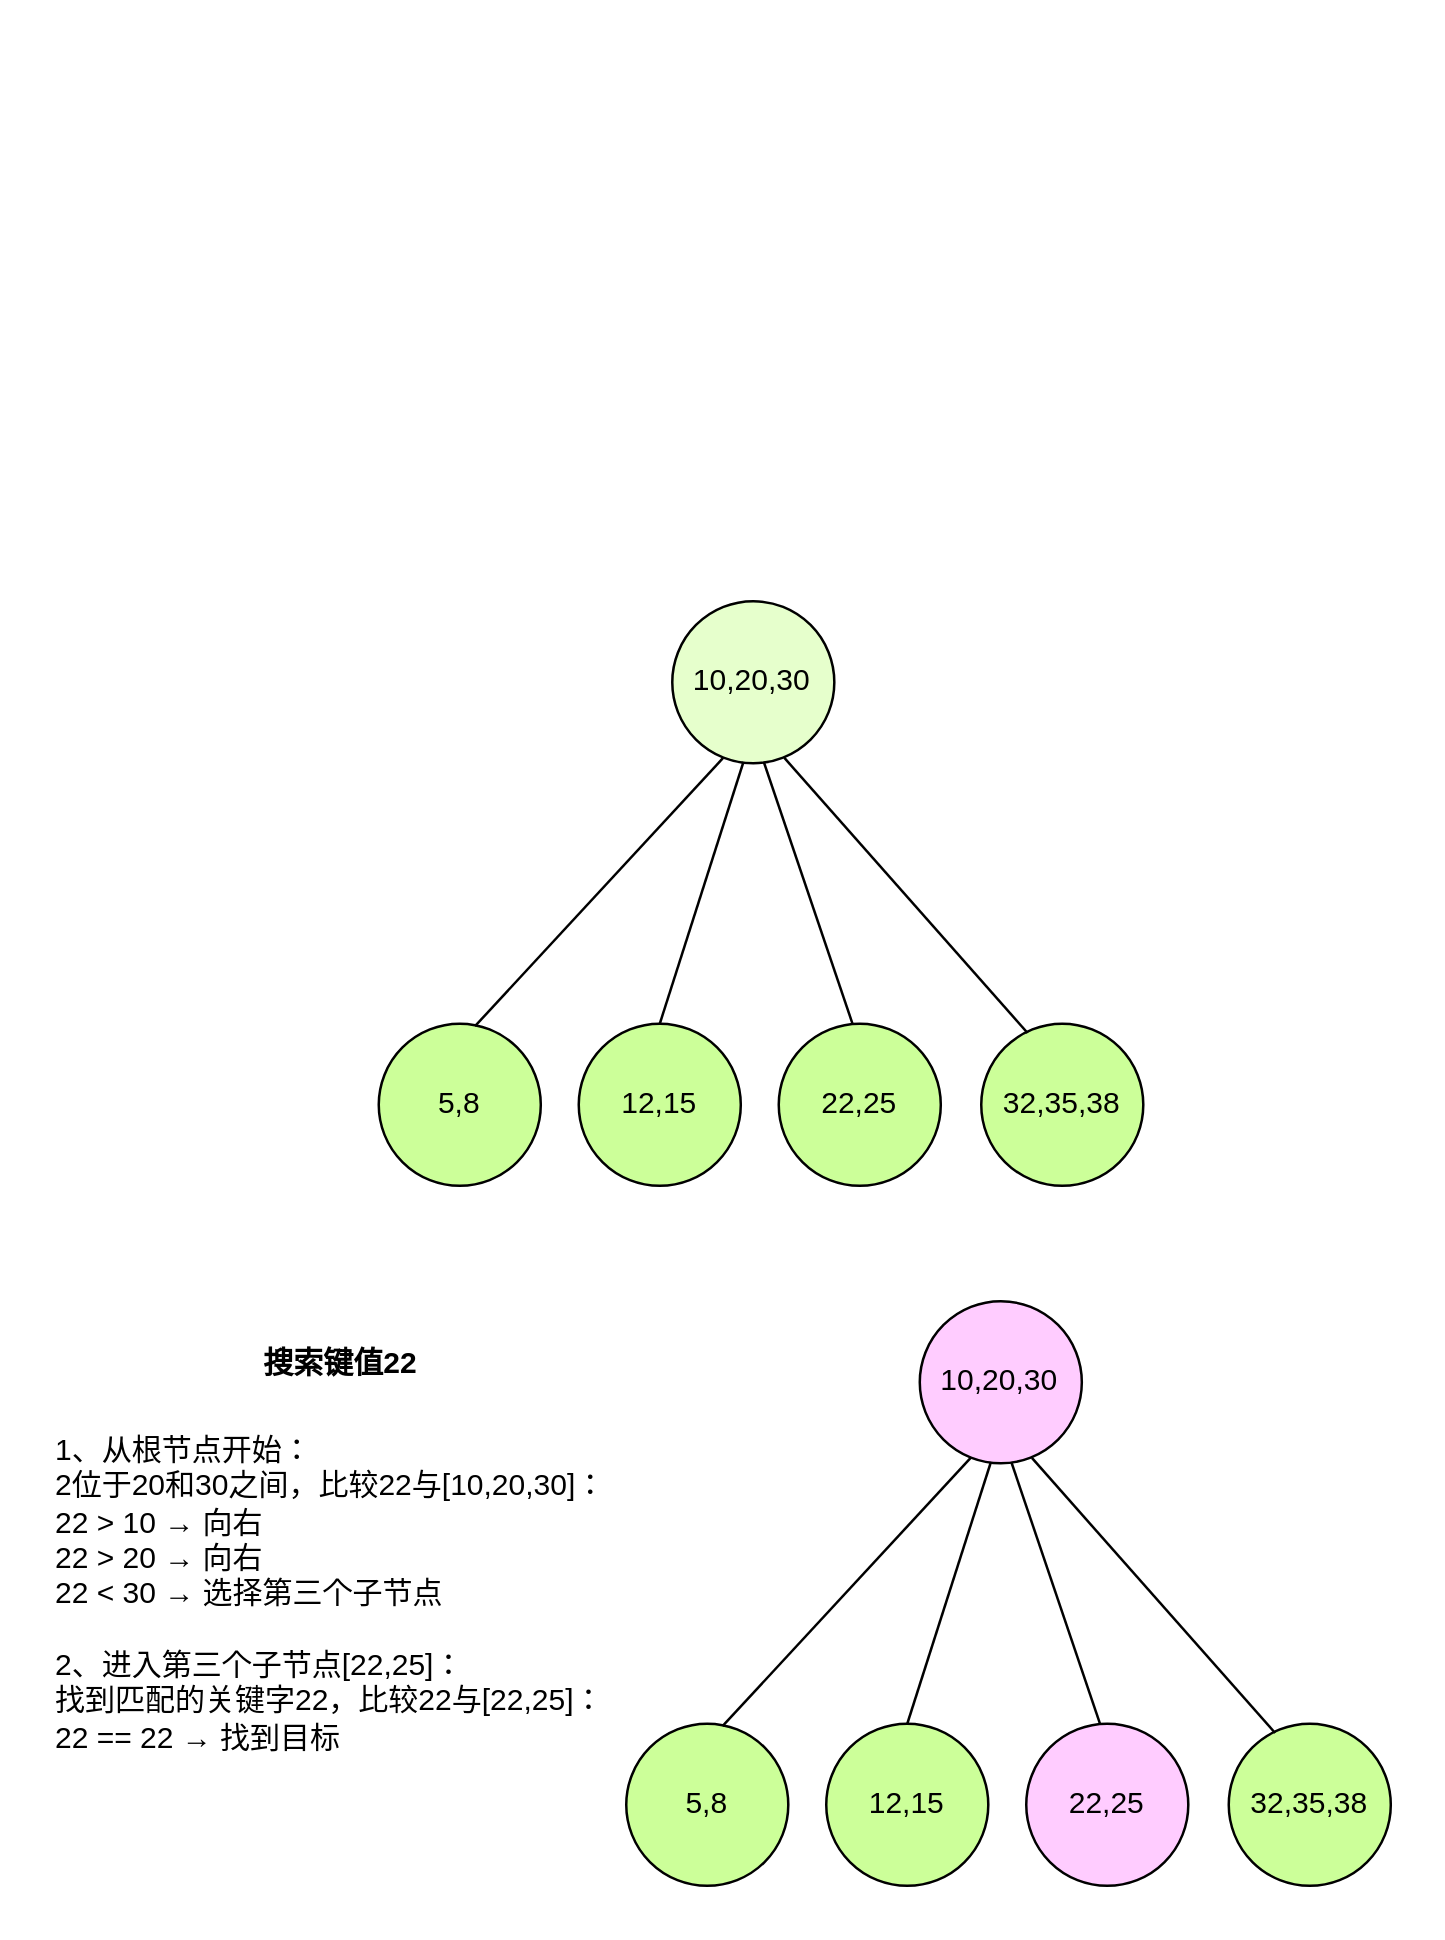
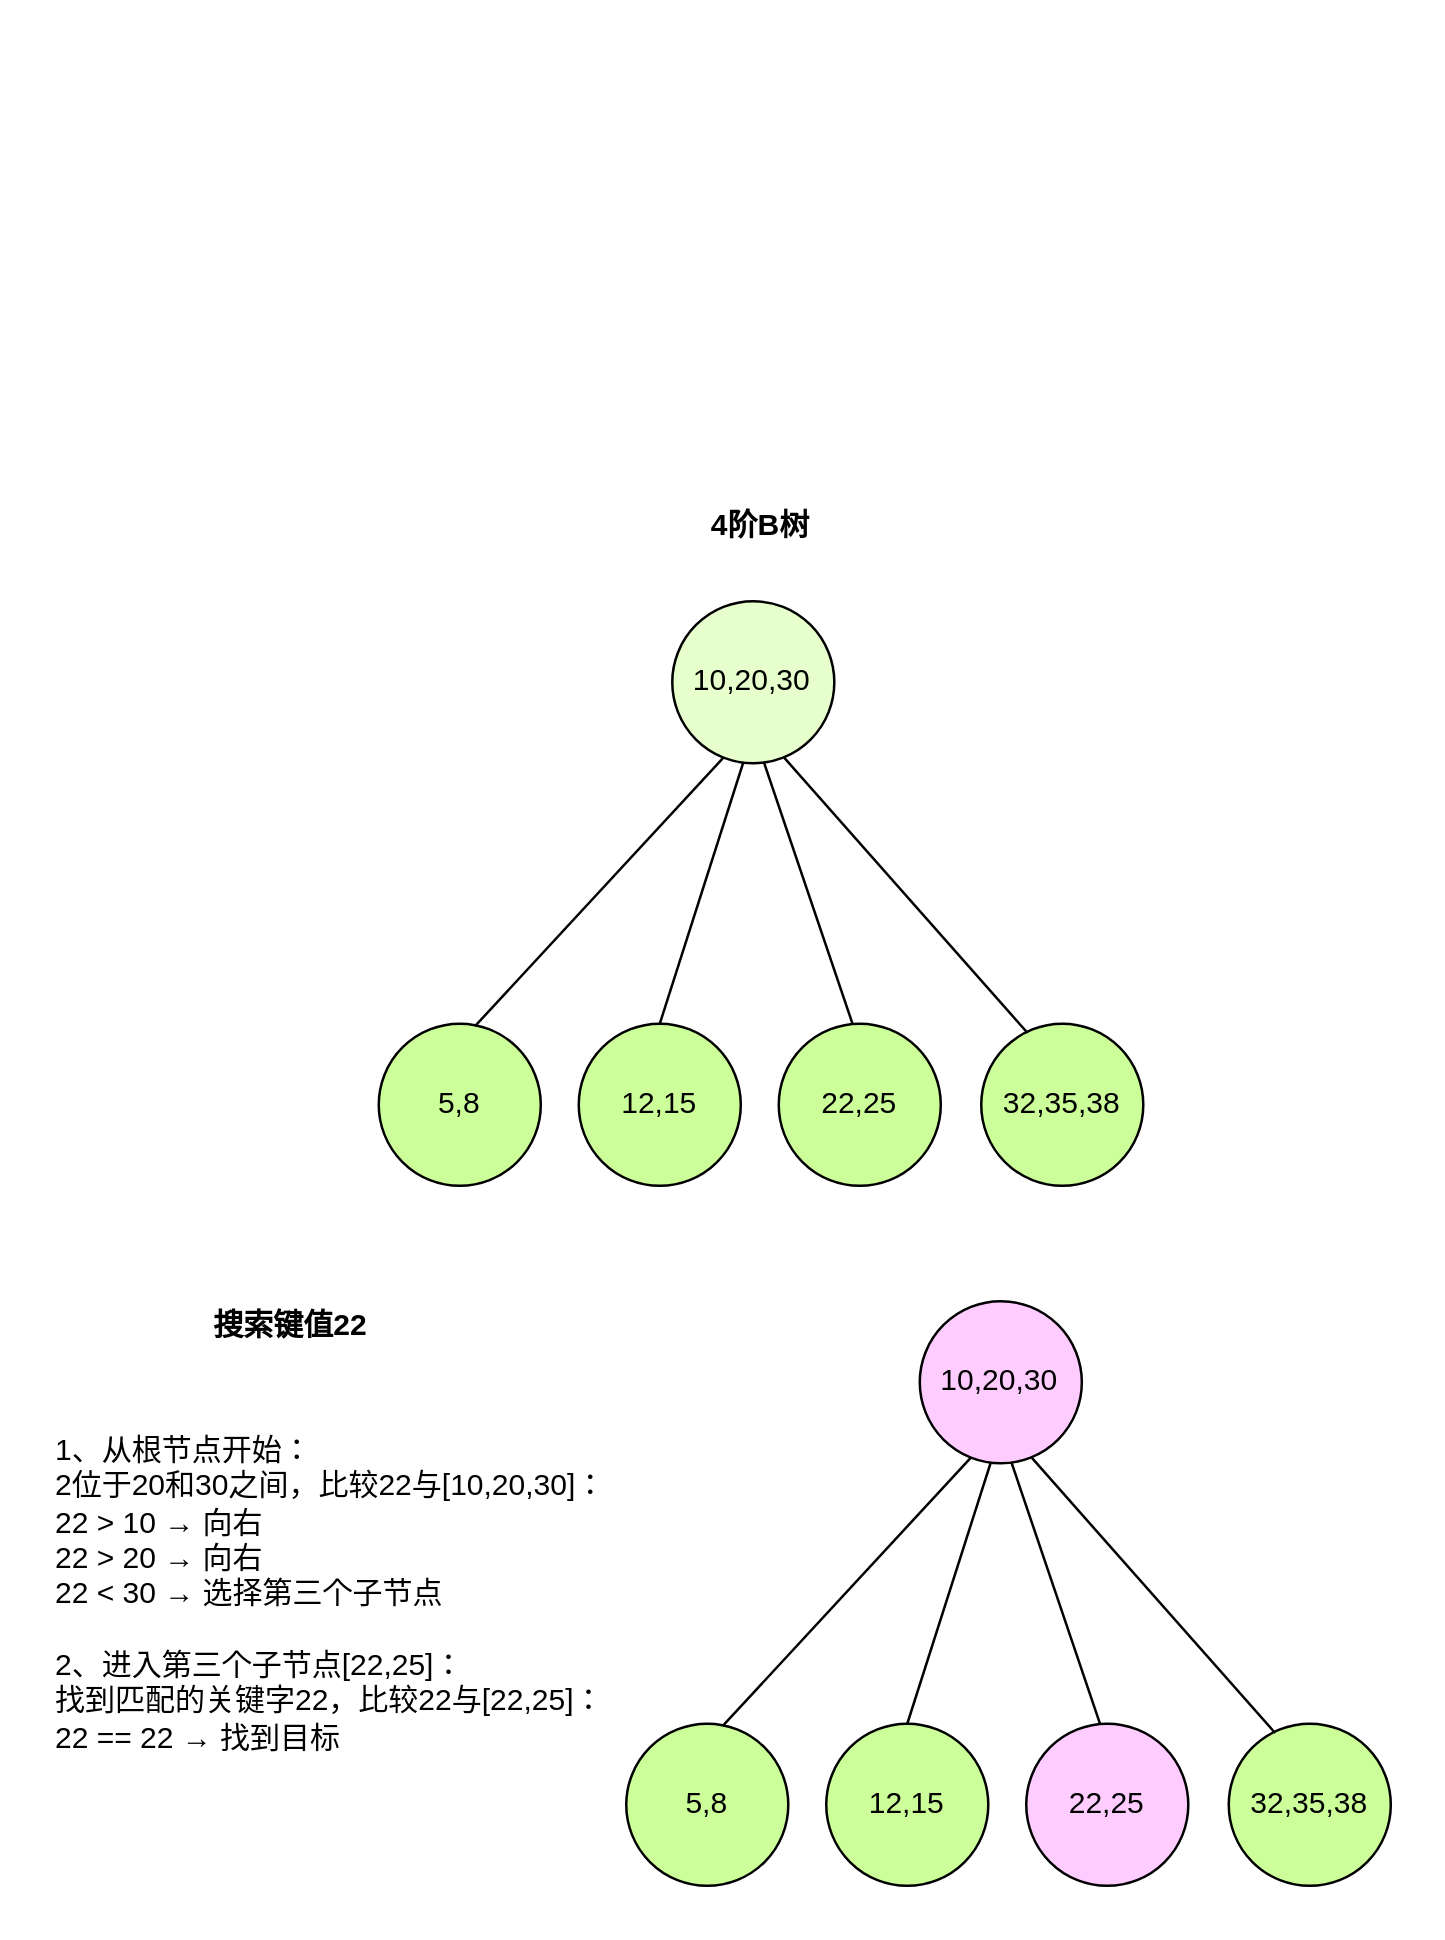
node "4阶B树": added
node "搜索键值22": moved (341, 1364) -> (291, 1326)
